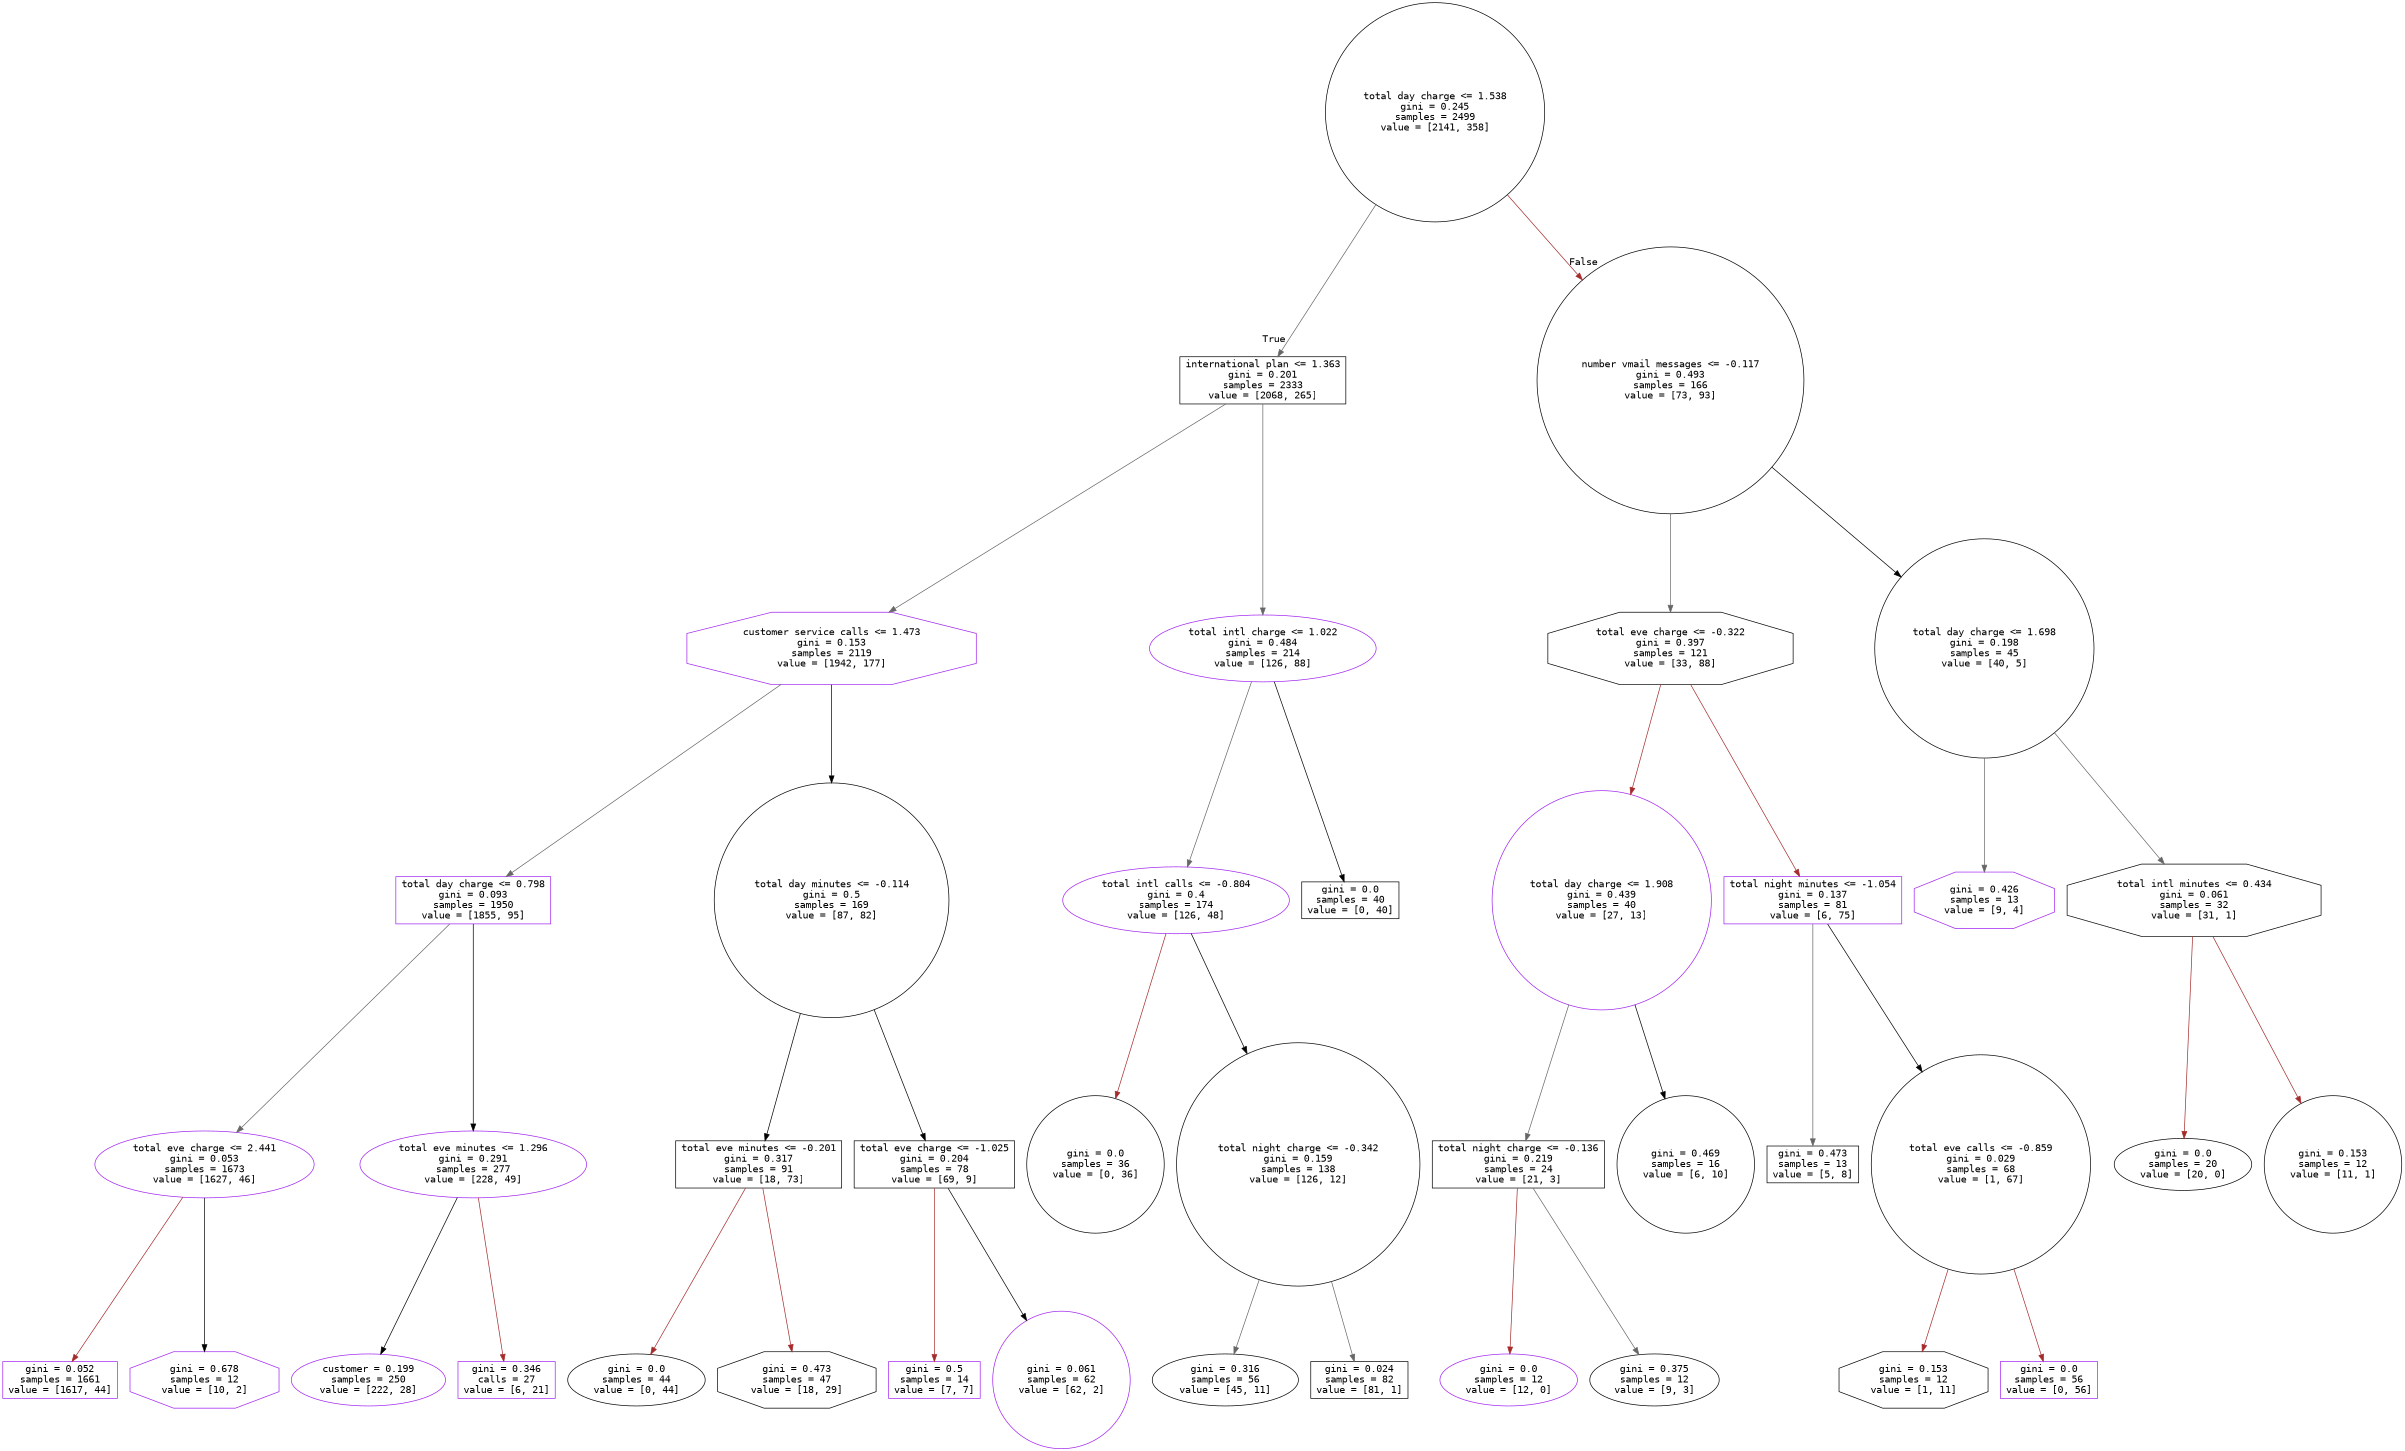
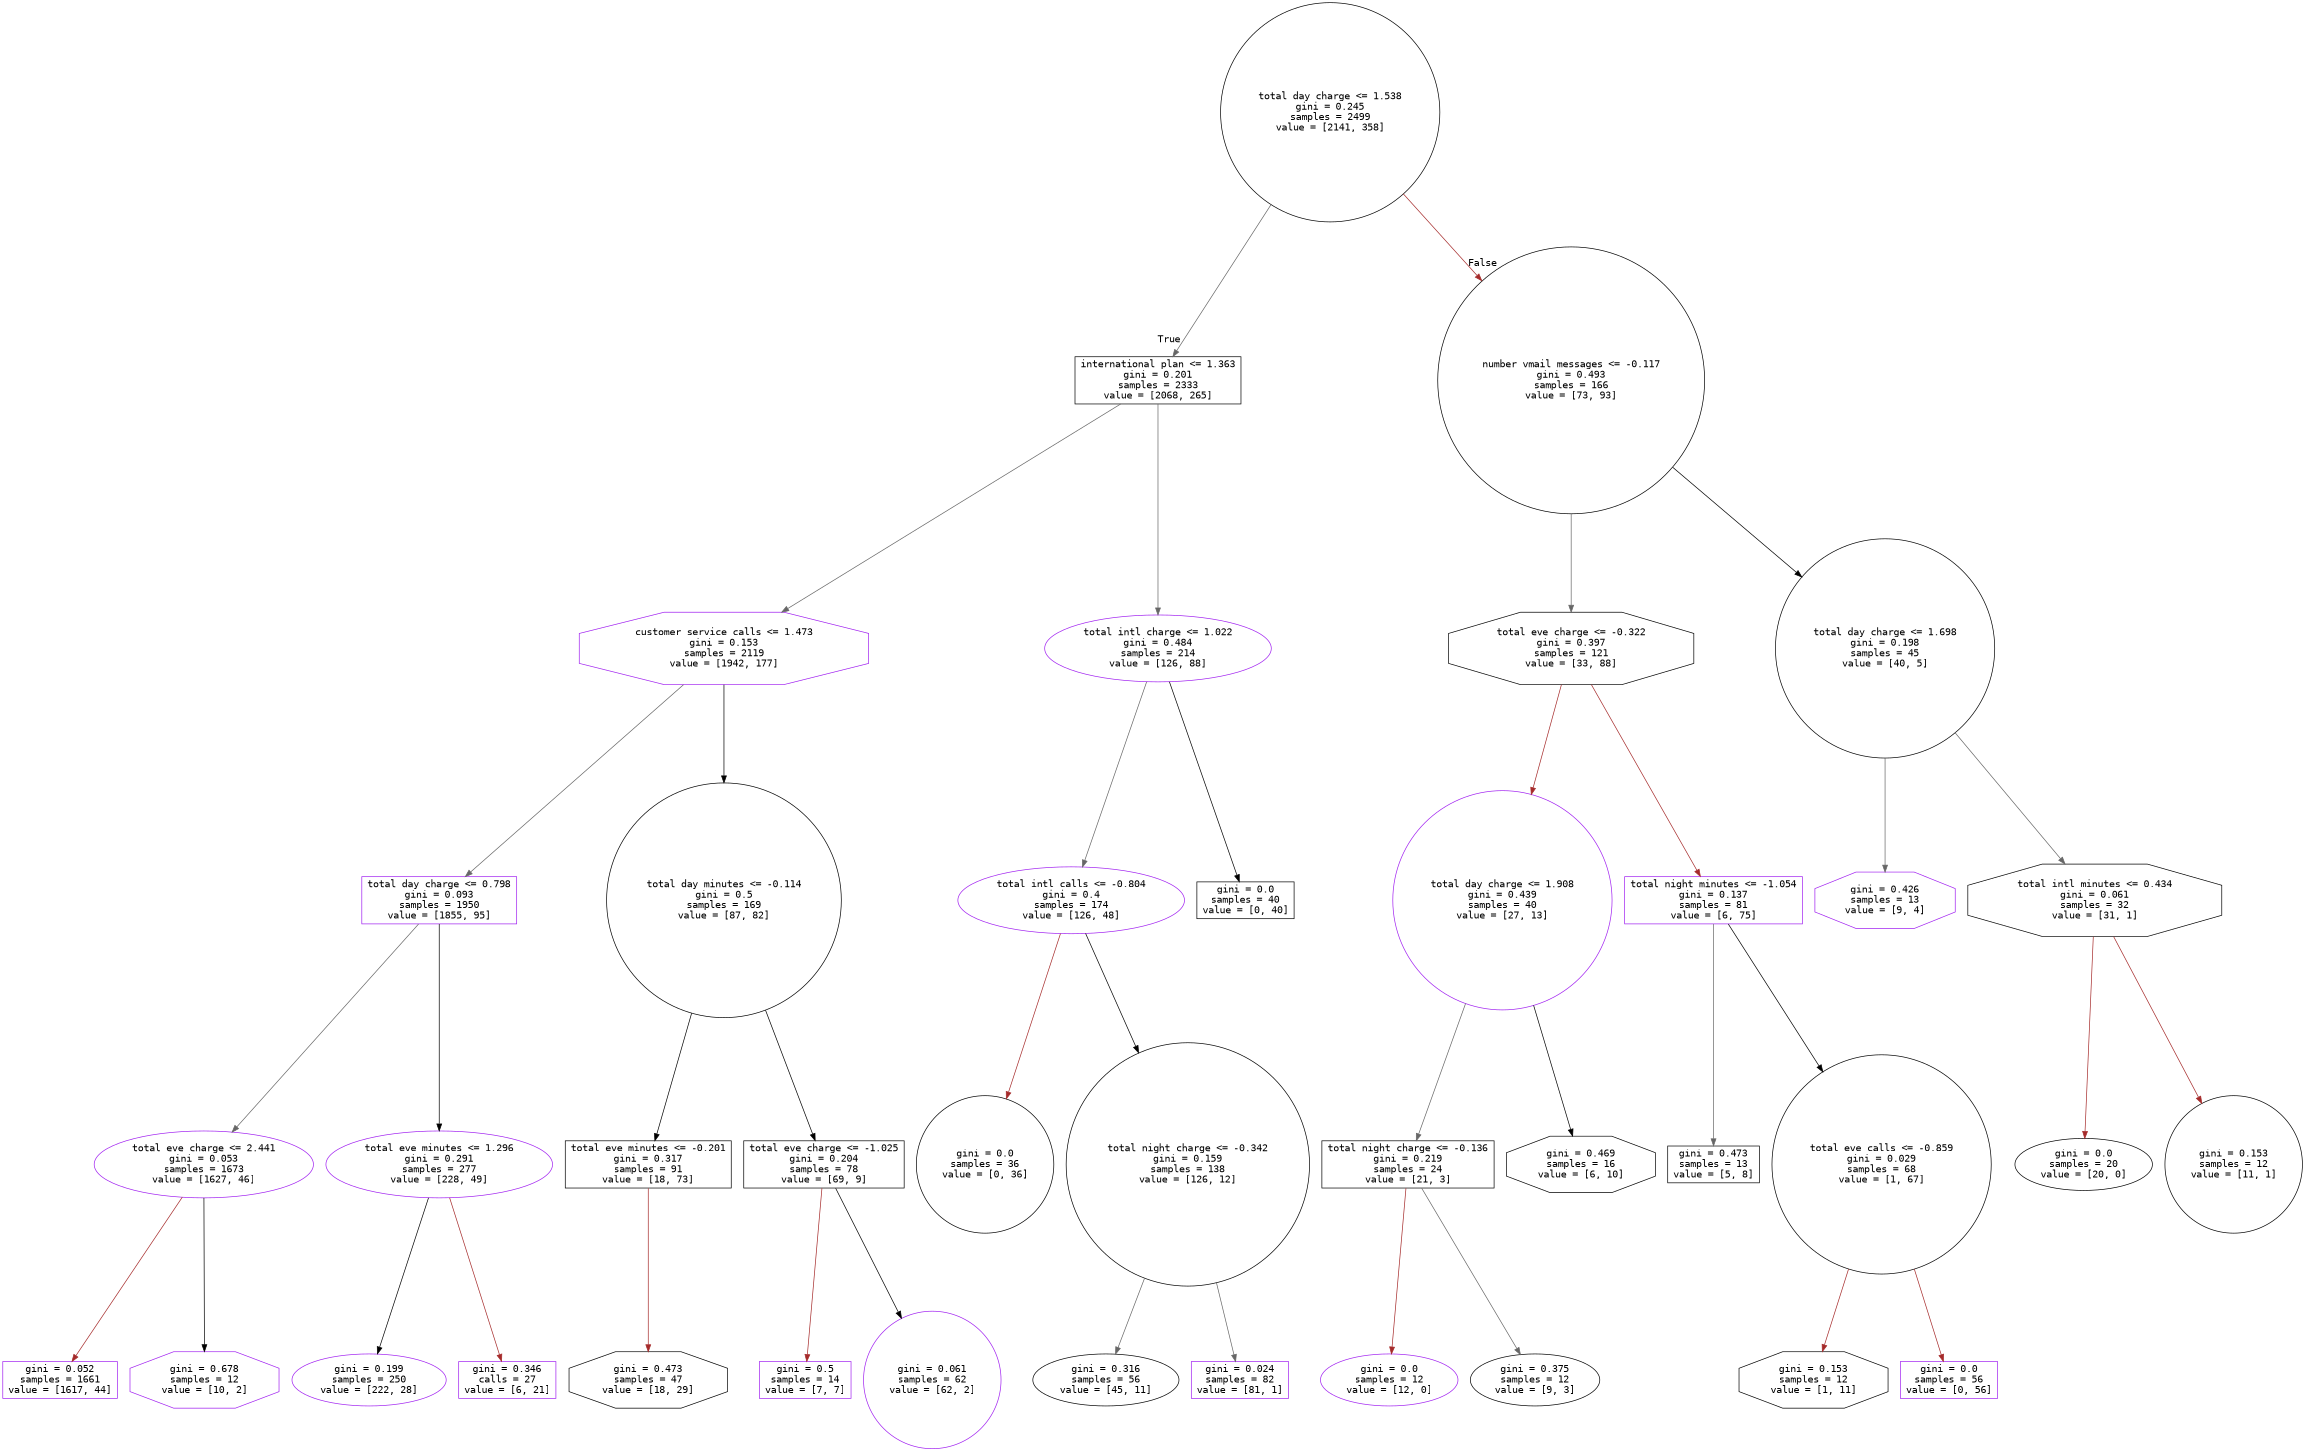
node "gini = 0.469 samples = 16 value = [6, 10]": shape circle -> octagon
node "customer = 0.199 samples = 250 value = [222, 28]": label "customer = 0.199 samples = 250 value = [222, 28]" -> "gini = 0.199 samples = 250 value = [222, 28]"
node "gini = 0.0 samples = 44 value = [0, 44]": removed
node "gini = 0.024 samples = 82 value = [81, 1]": color black -> purple
